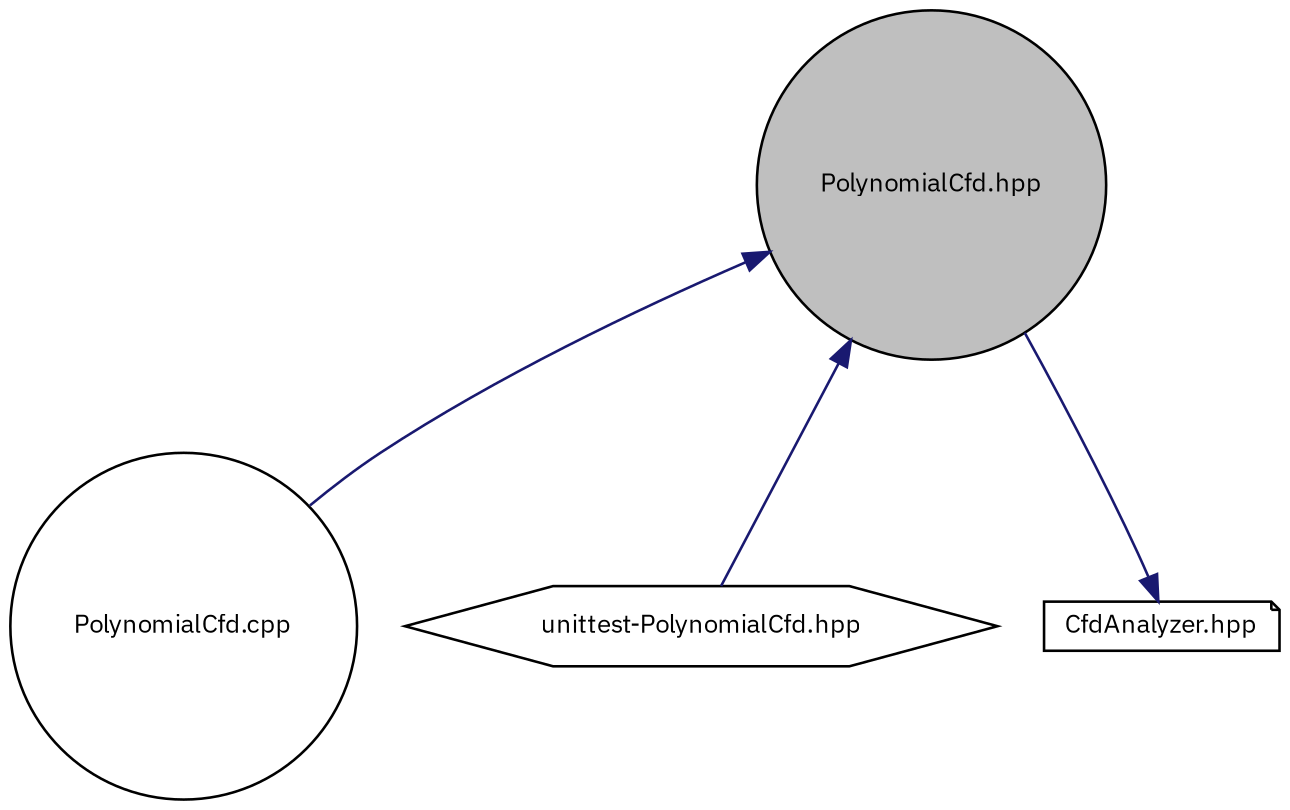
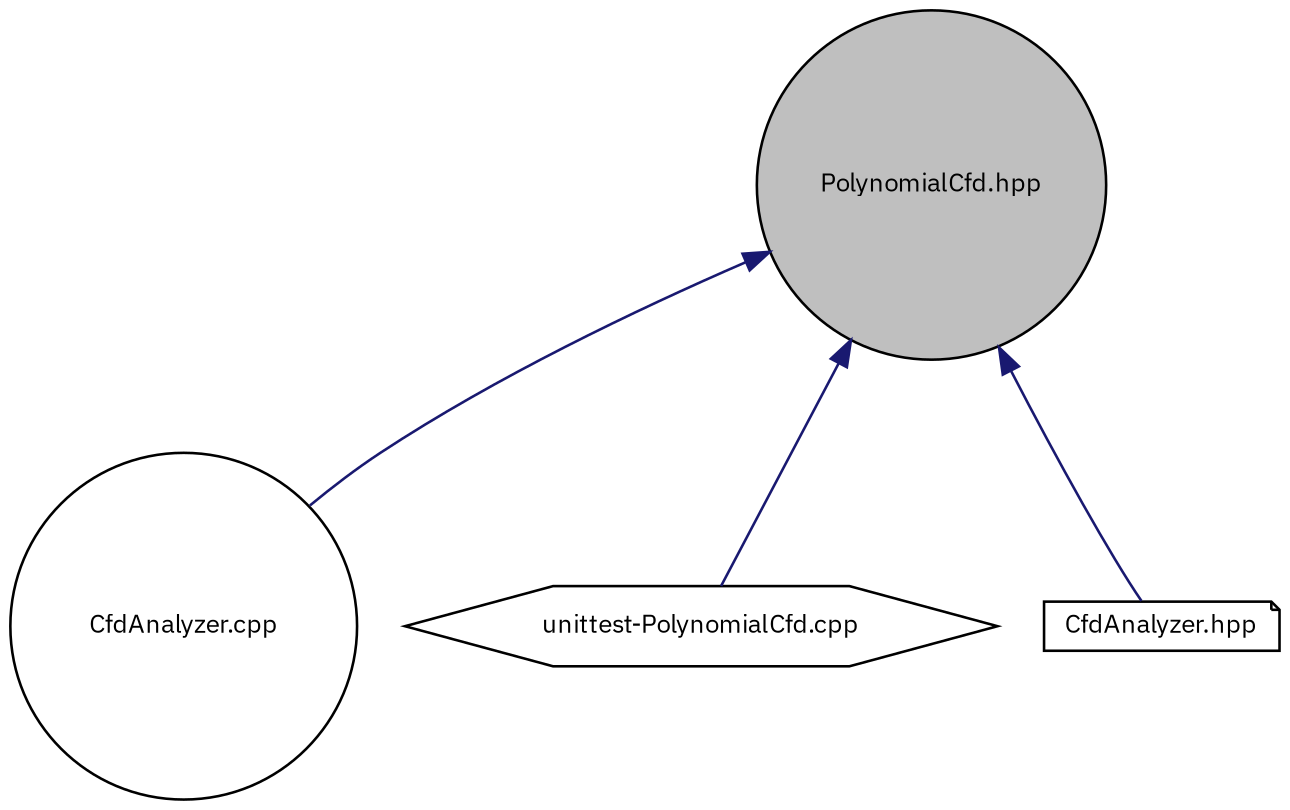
edge "PolynomialCfd.hpp" -> "CfdAnalyzer.hpp": reversed
node "PolynomialCfd.cpp": label "PolynomialCfd.cpp" -> "CfdAnalyzer.cpp"
node "unittest-PolynomialCfd.hpp": label "unittest-PolynomialCfd.hpp" -> "unittest-PolynomialCfd.cpp"
